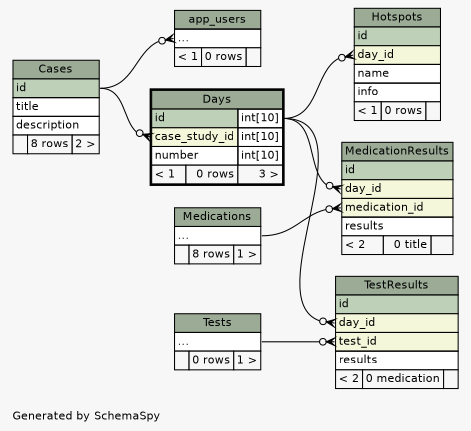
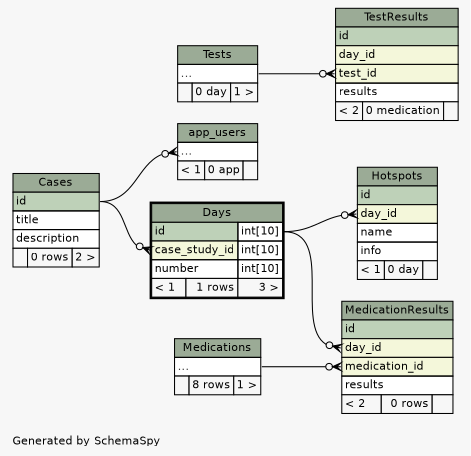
node "app_users": text "0 rows" -> "0 app"
node "Hotspots": text "0 rows" -> "0 day"
node "Cases": text "8 rows" -> "0 rows"
node "Days": text "0 rows" -> "1 rows"
edge "Days" -> "TestResults": removed
node "MedicationResults": text "0 title" -> "0 rows"
node "Tests": text "0 rows" -> "0 day"
